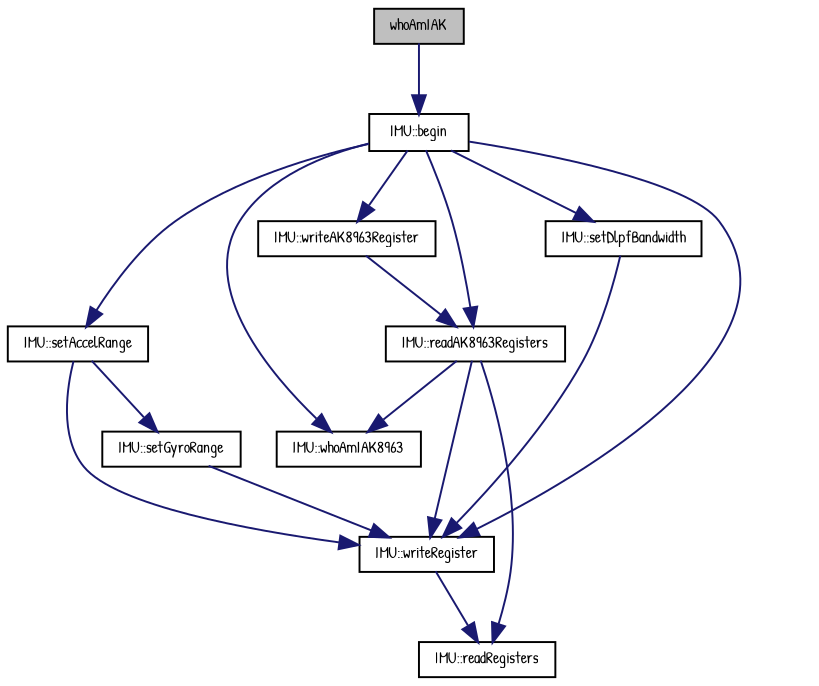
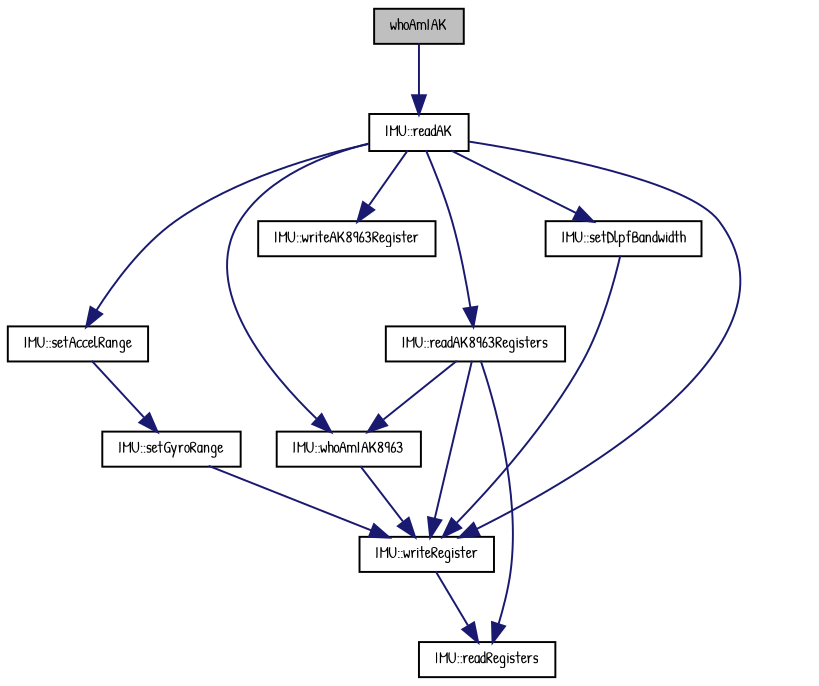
node "IMU::begin": label "IMU::begin" -> "IMU::readAK"
edge "IMU::writeAK8963Register" -> "IMU::readAK8963Registers": removed
edge "IMU::setAccelRange" -> "IMU::writeRegister": now "IMU::whoAmIAK8963" -> "IMU::writeRegister"
